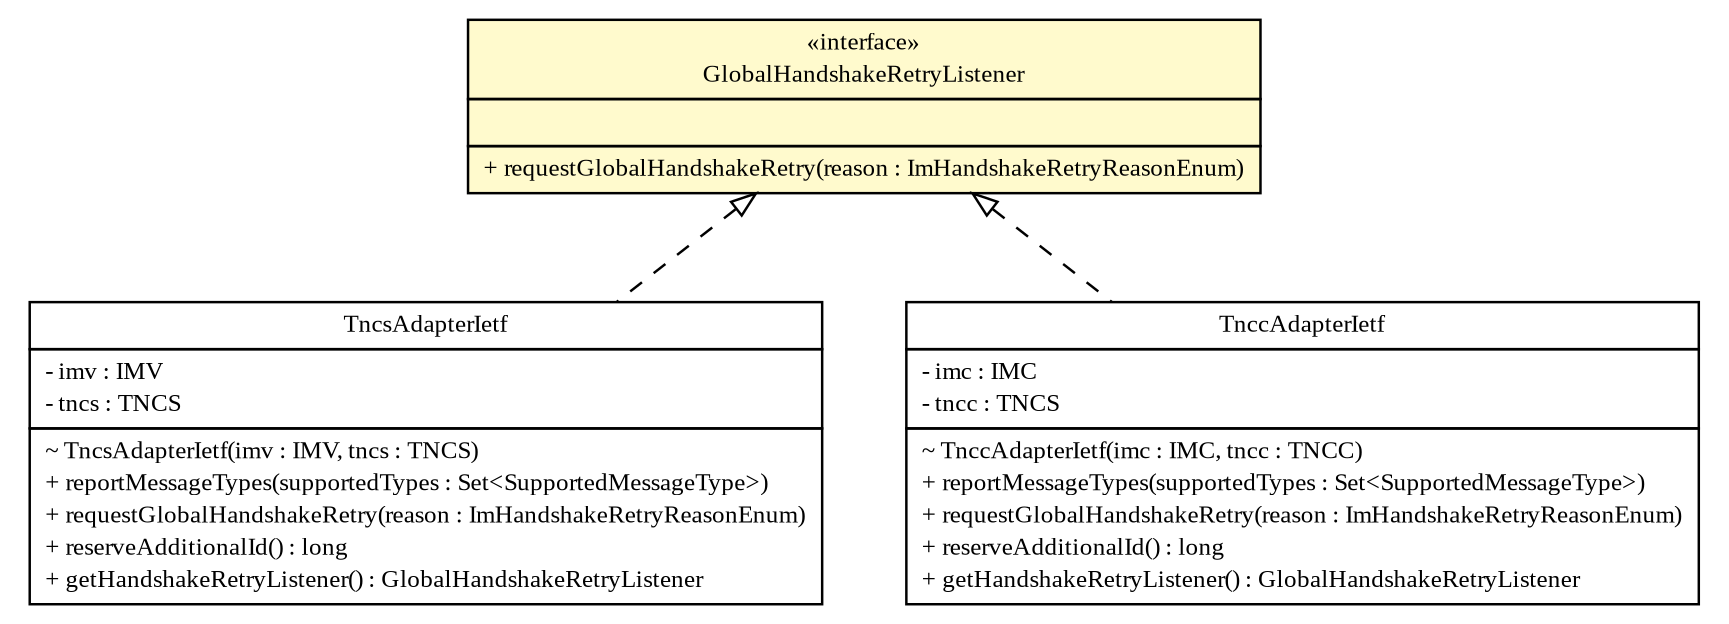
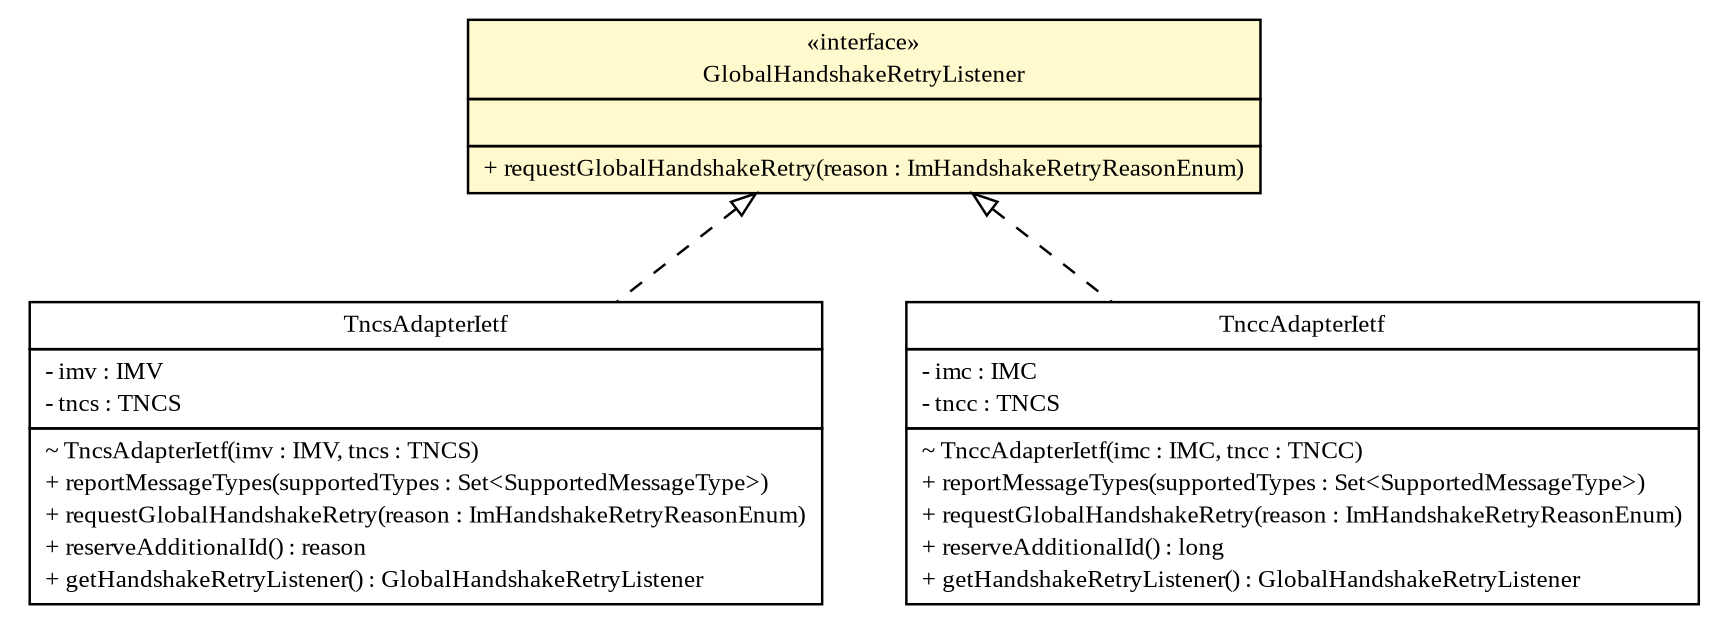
node "TncsAdapterIetf": text "+ reserveAdditionalId() : long" -> "+ reserveAdditionalId() : reason"
